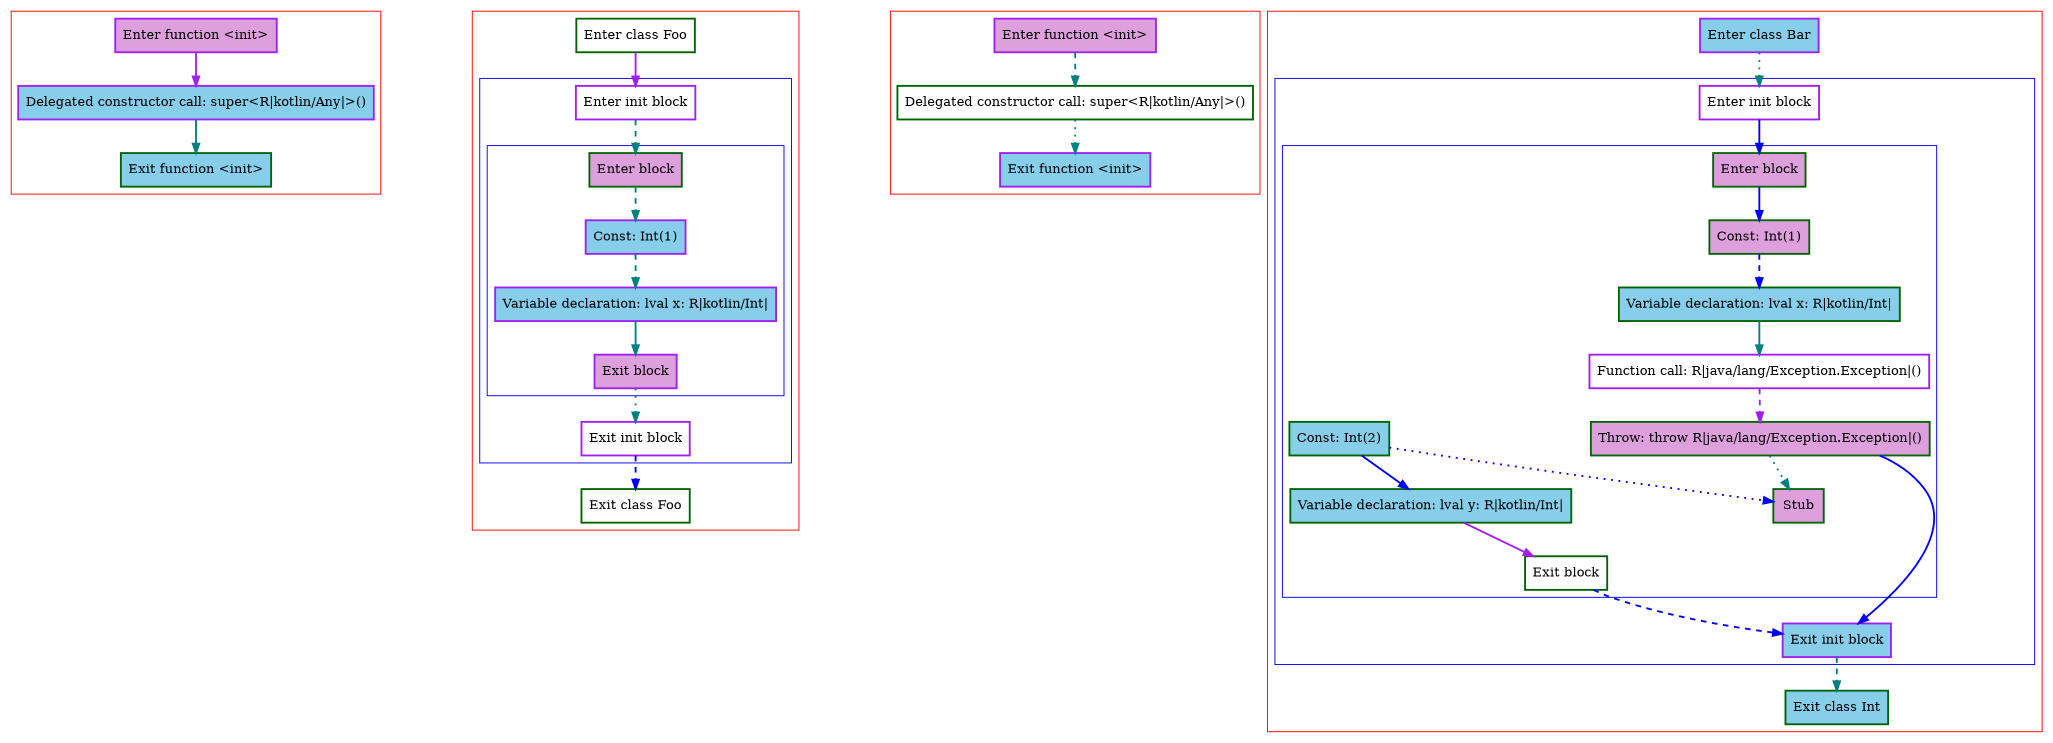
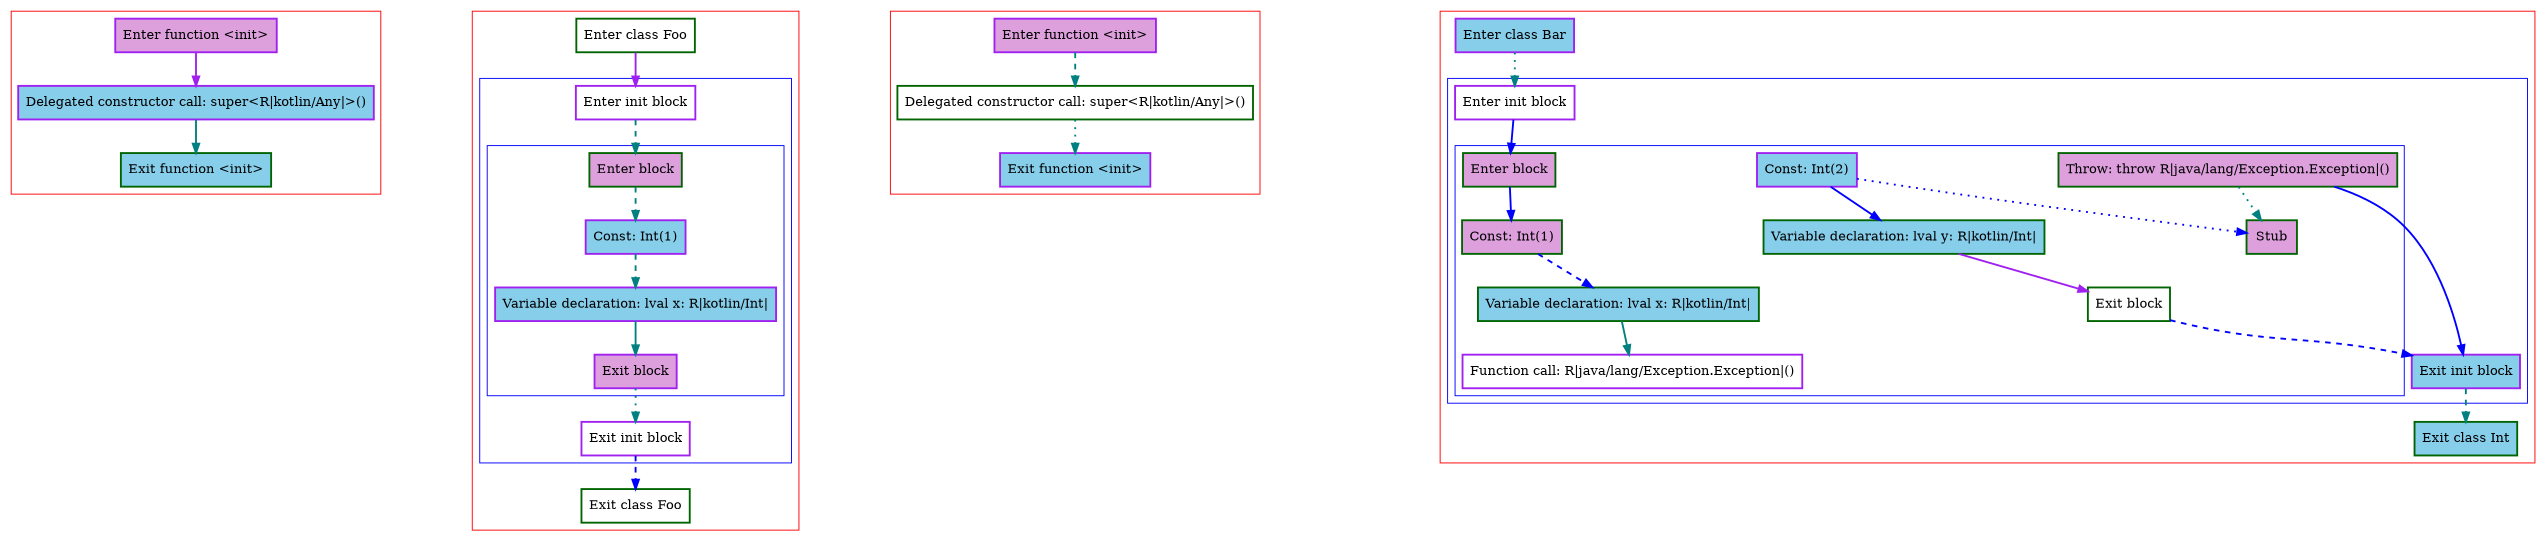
edge "Function call: R|java/lang/Exception.Exception|()" -> "Throw: throw R|java/lang/Exception.Exception|()": removed
node "Const: Int(2)": color darkgreen -> purple
